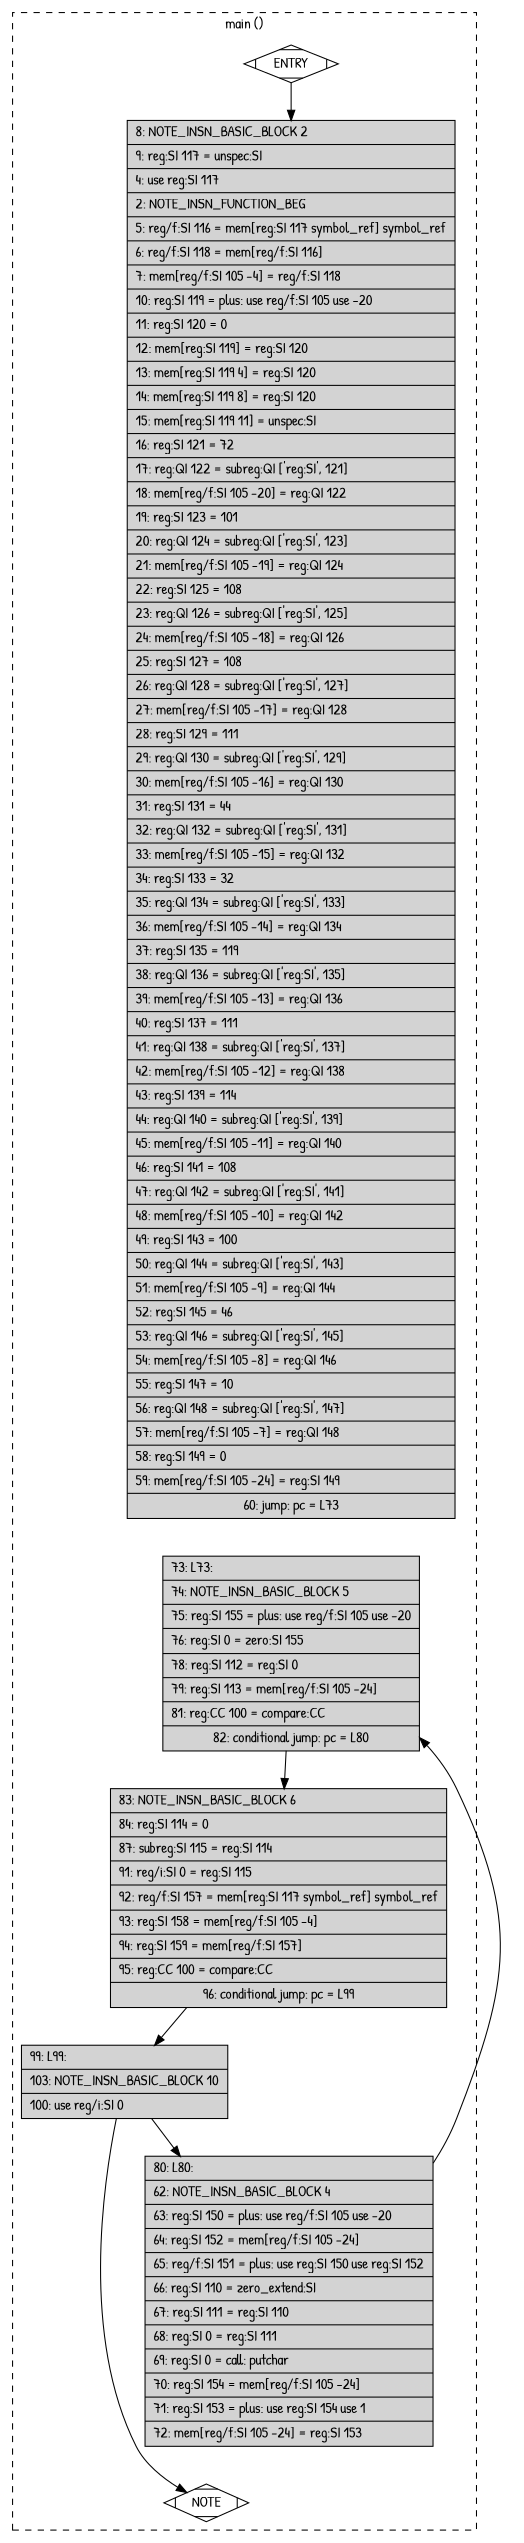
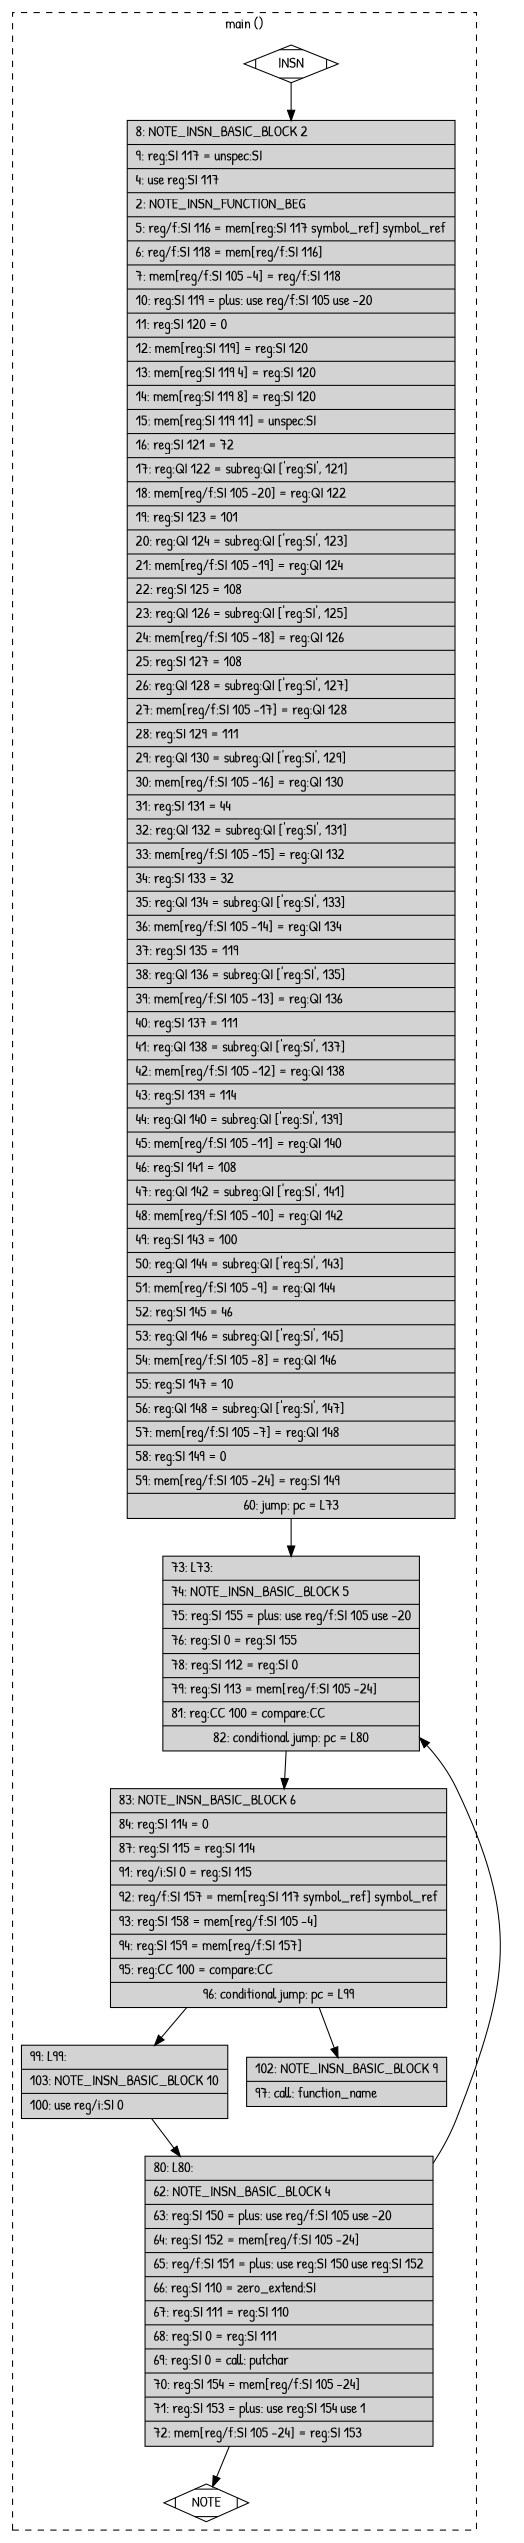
node "ENTRY": label "ENTRY" -> "INSN"
edge "8: NOTE_INSN_BASIC_BLOCK 2" -> "73: L73:": added
node "73: L73:": text "76: reg:SI 0 = zero:SI 155" -> "76: reg:SI 0 = reg:SI 155"
node "83: NOTE_INSN_BASIC_BLOCK 6": text "87: subreg:SI 115 = reg:SI 114" -> "87: reg:SI 115 = reg:SI 114"
node "102: NOTE_INSN_BASIC_BLOCK 9": added
edge "99: L99:" -> "NOTE": now "80: L80:" -> "NOTE"
